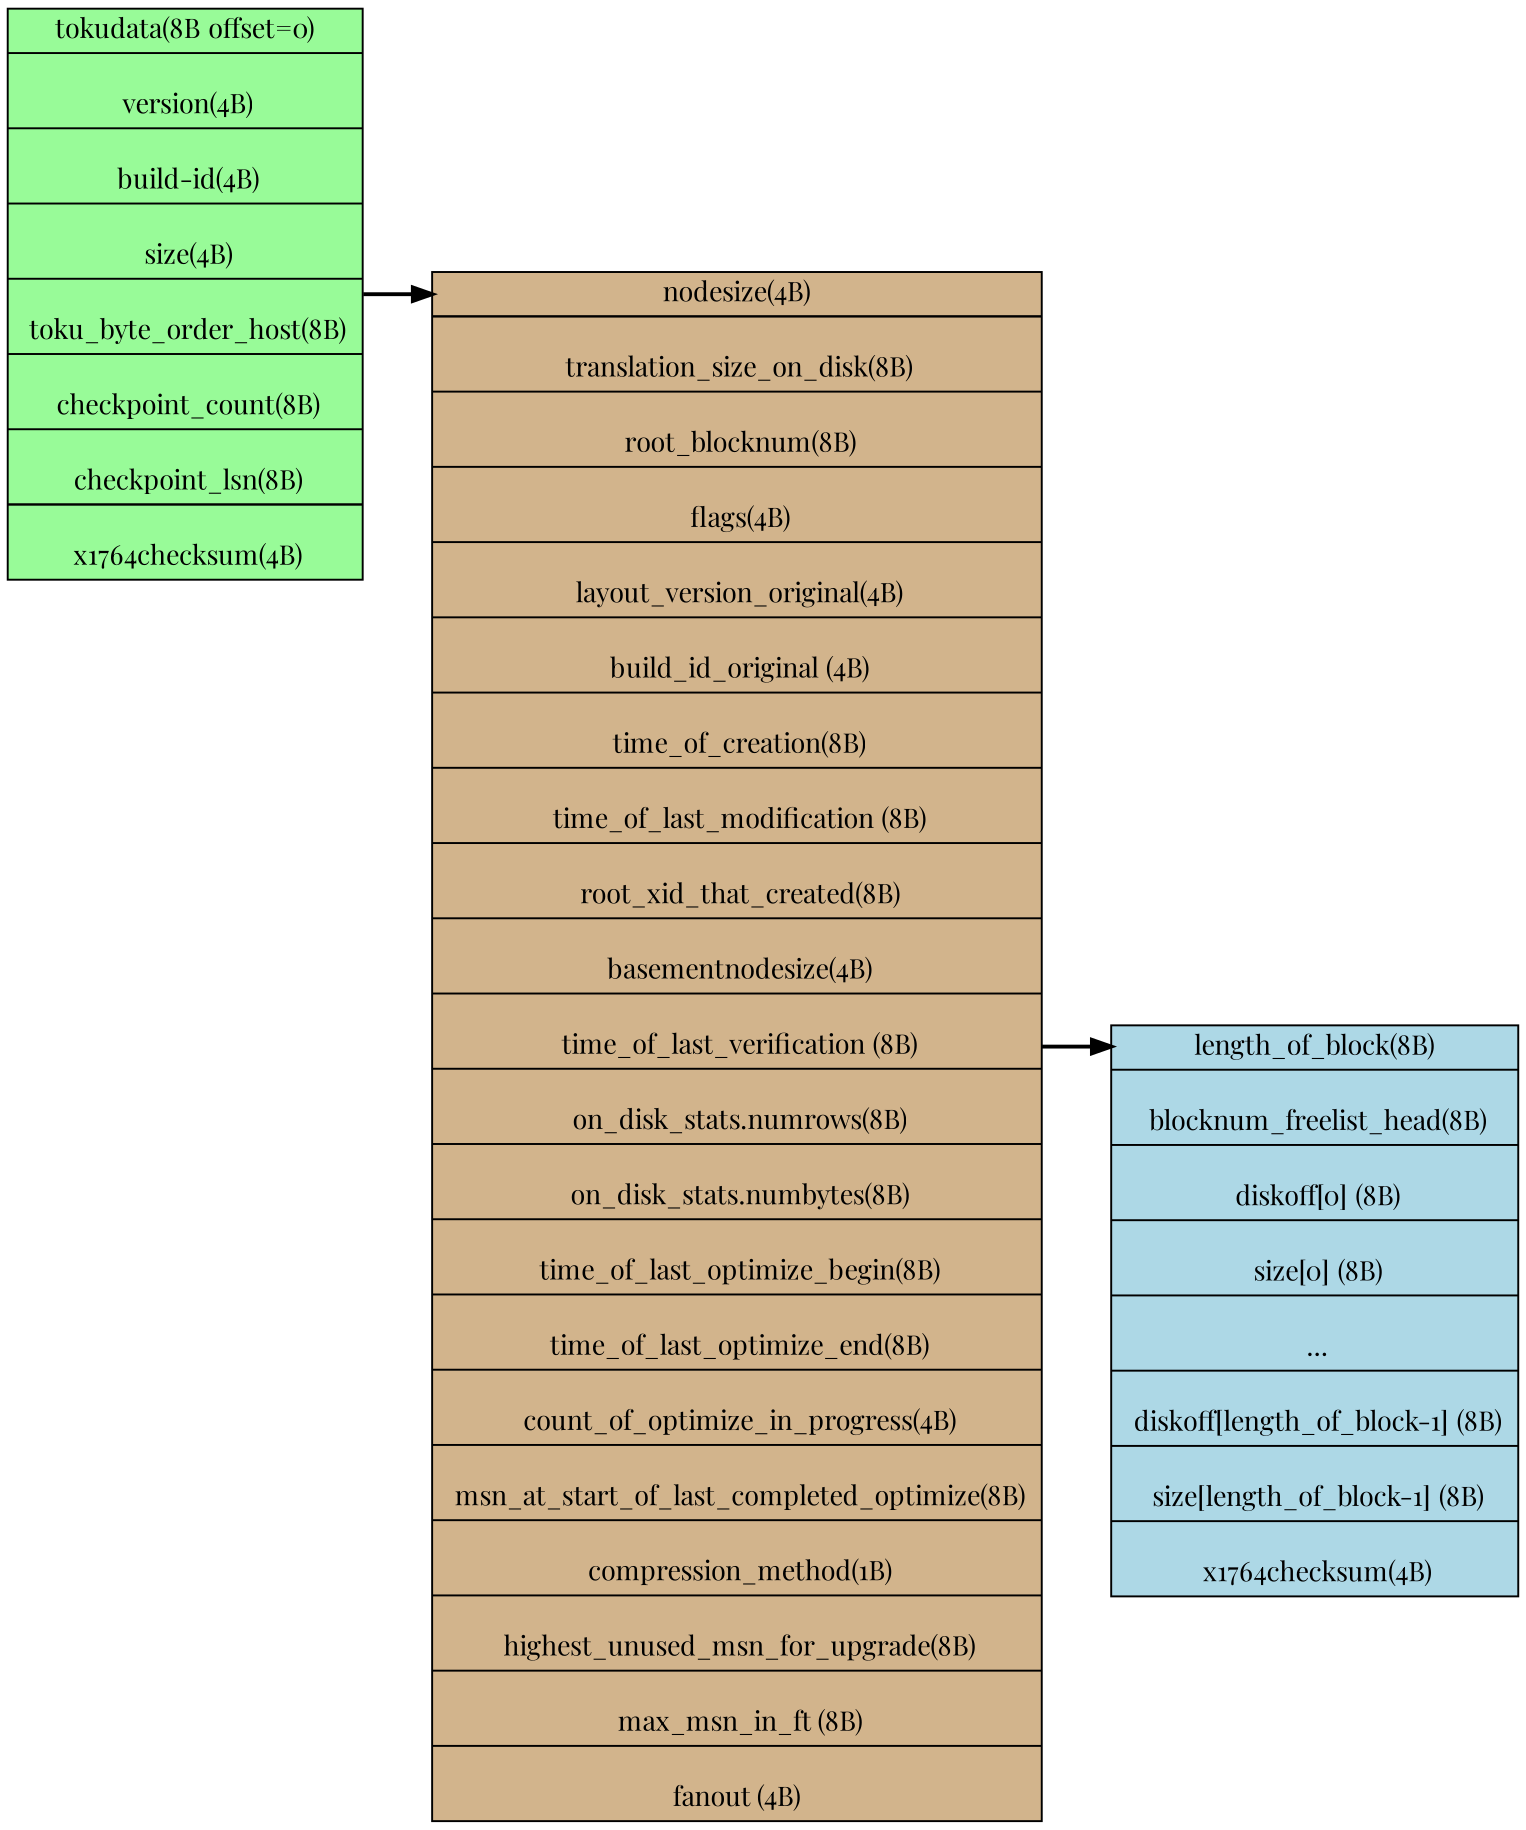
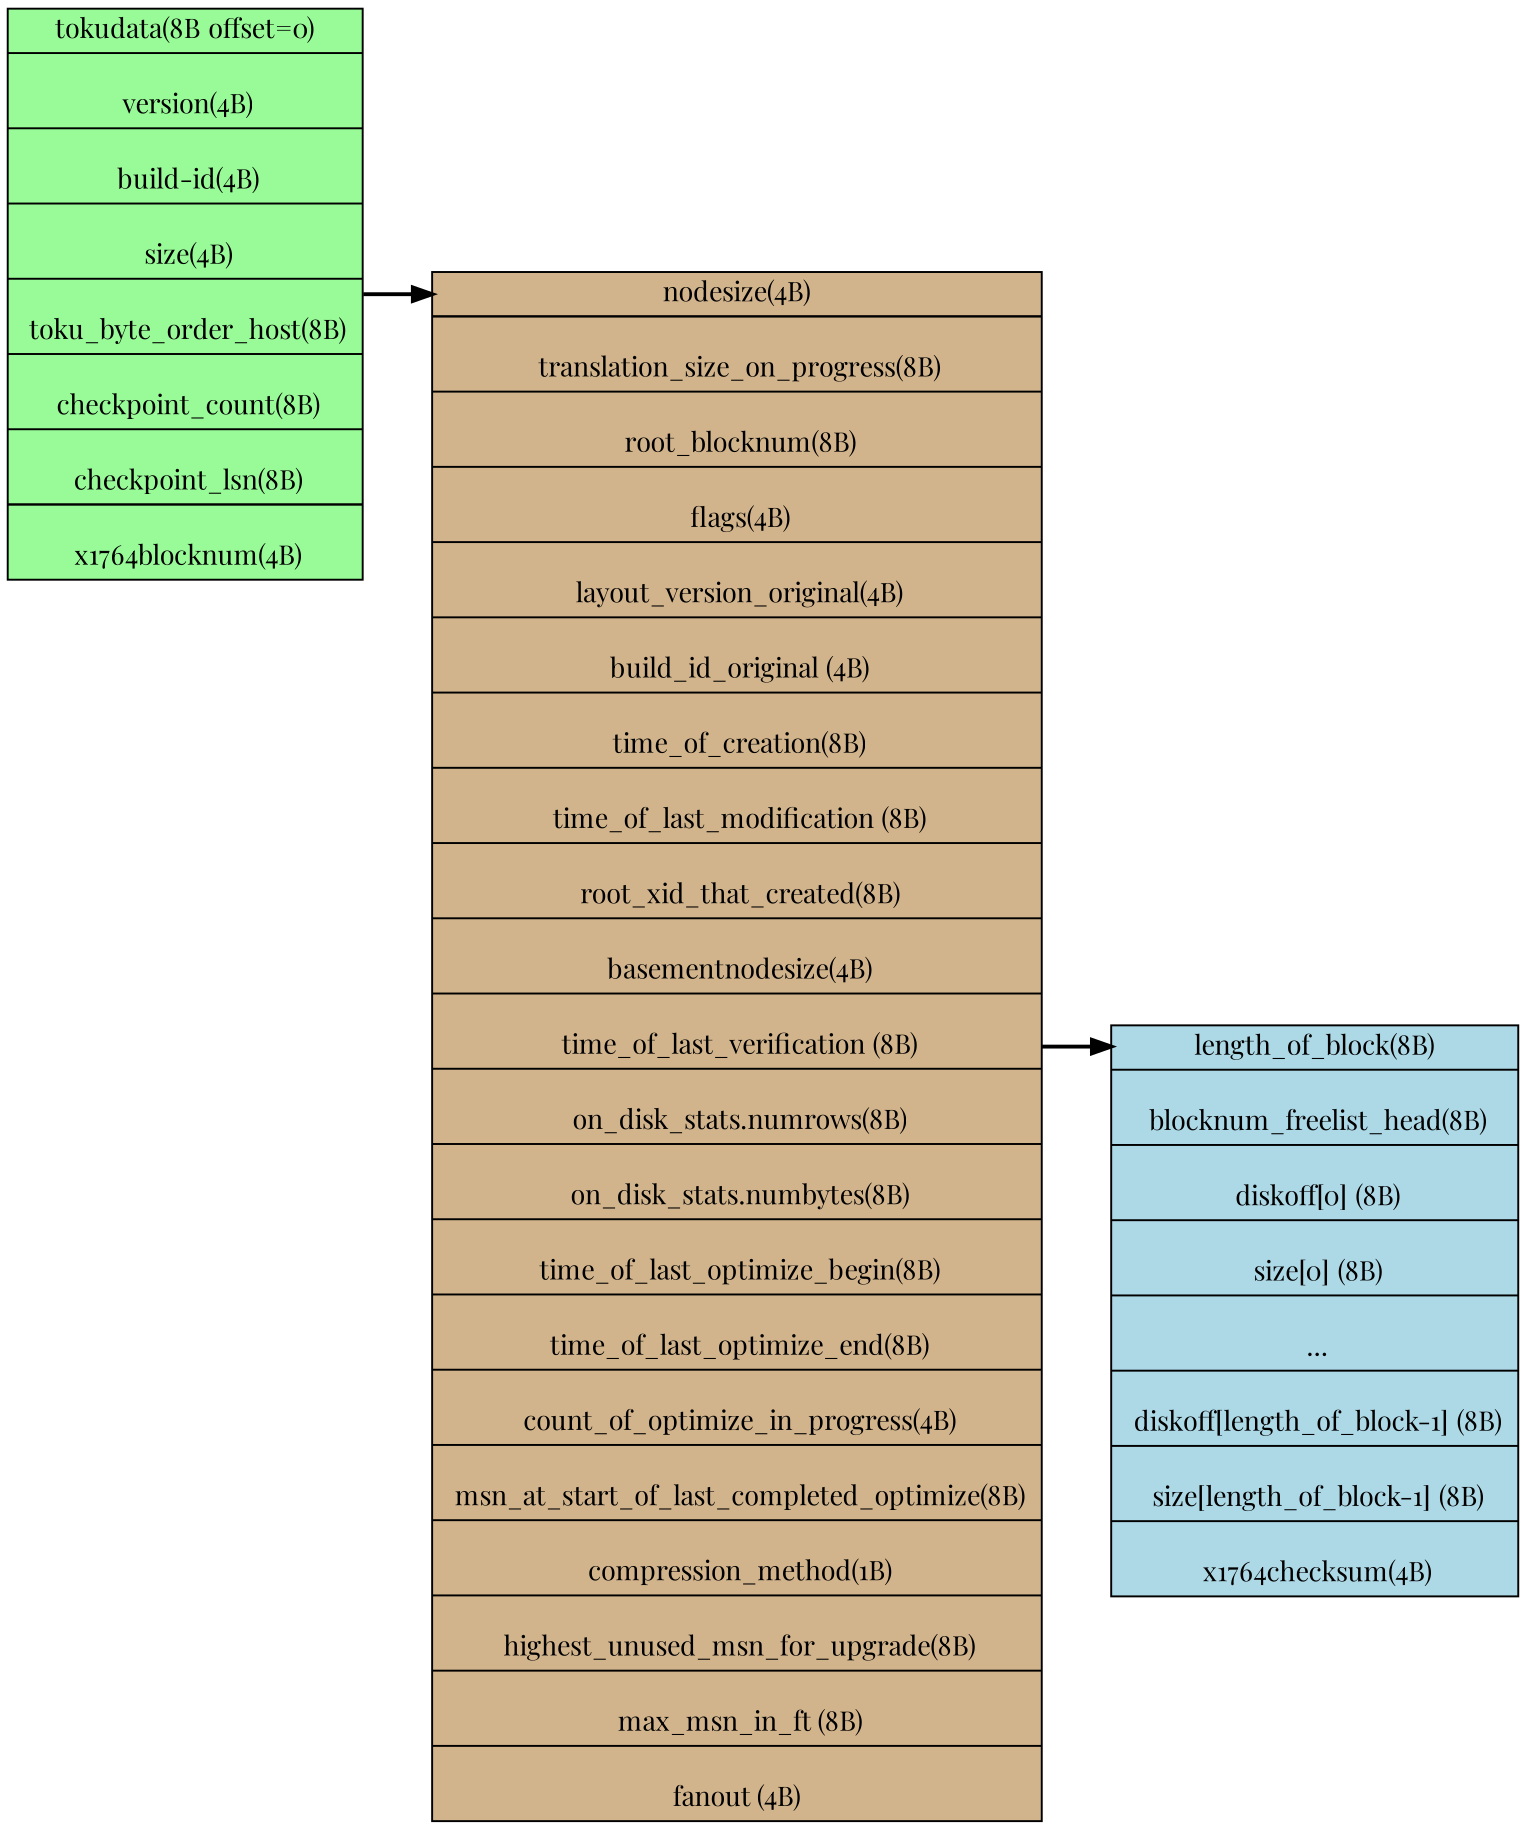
node "nodesize(4B)": text "translation_size_on_disk(8B)" -> "translation_size_on_progress(8B)"
node "tokudata(8B offset=0)": text "x1764checksum(4B)" -> "x1764blocknum(4B)"
